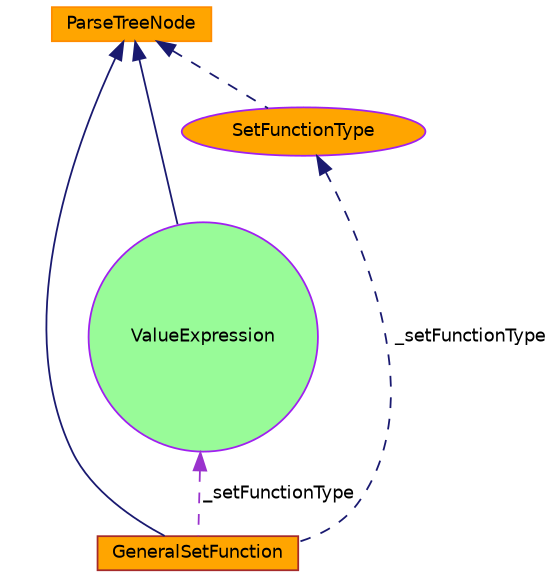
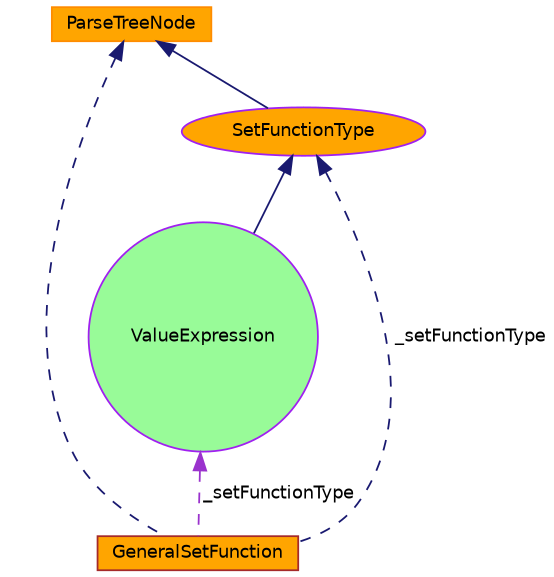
edge "SetFunctionType" -> "ParseTreeNode": style dashed -> solid
edge "ValueExpression" -> "ParseTreeNode": now "ValueExpression" -> "SetFunctionType"
edge "GeneralSetFunction" -> "ParseTreeNode": style solid -> dashed
